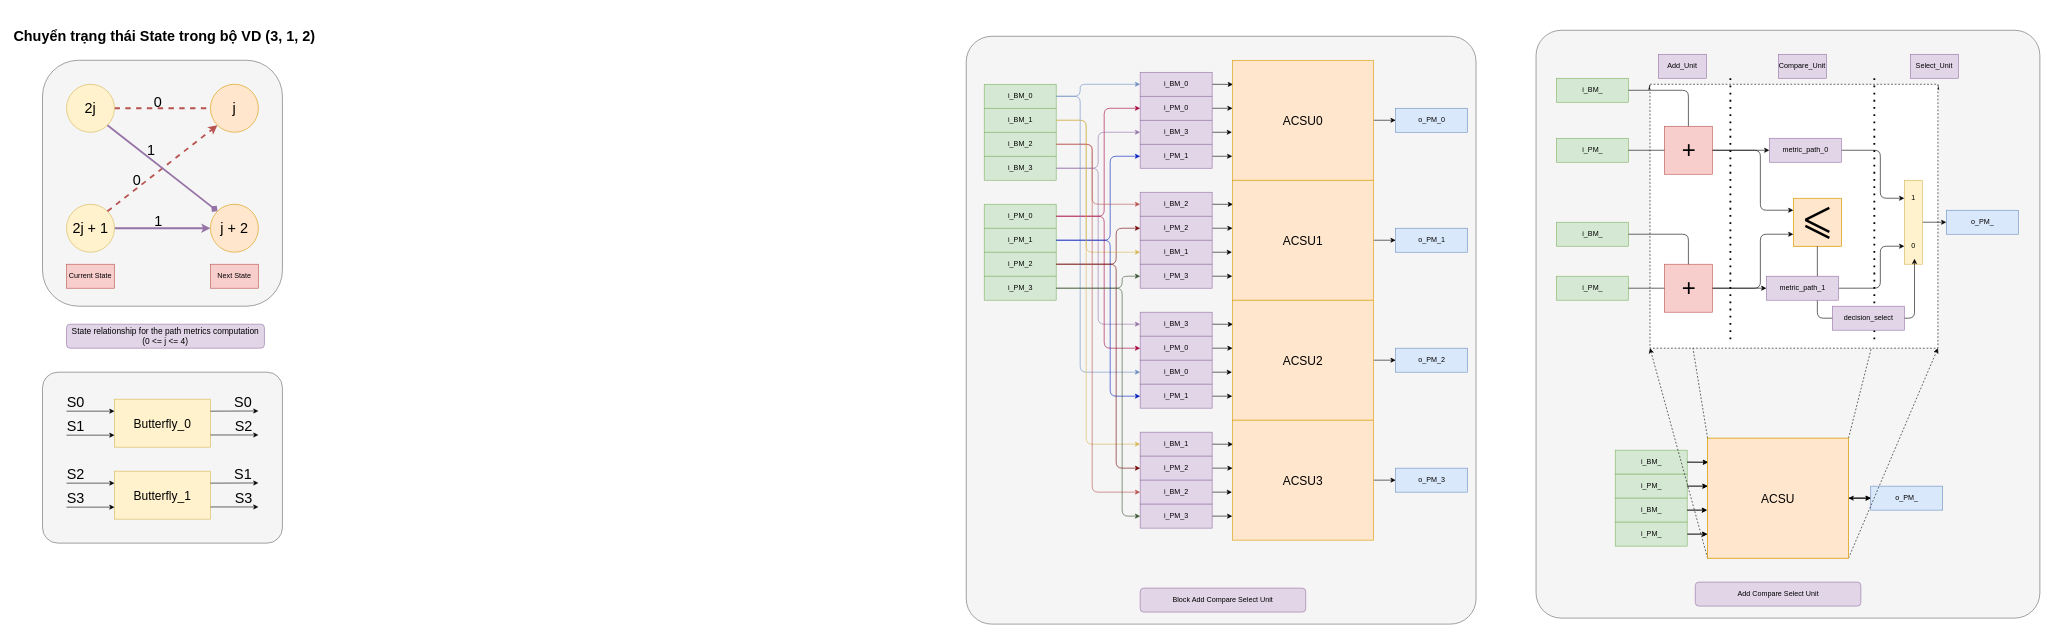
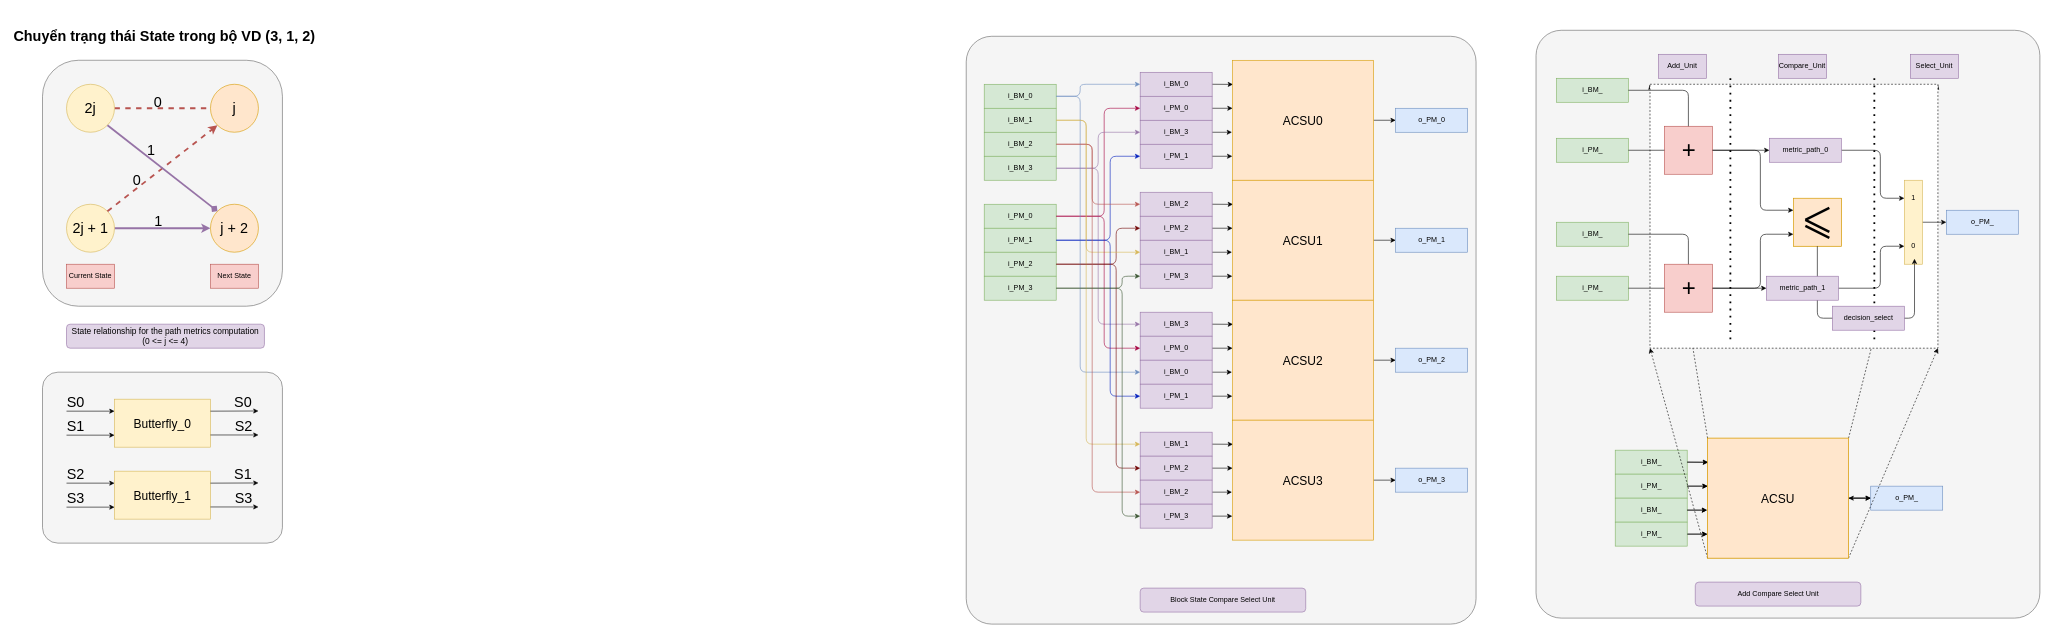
node "Block Add Compare Select Unit": label "Block Add Compare Select Unit" -> "Block State Compare Select Unit"
